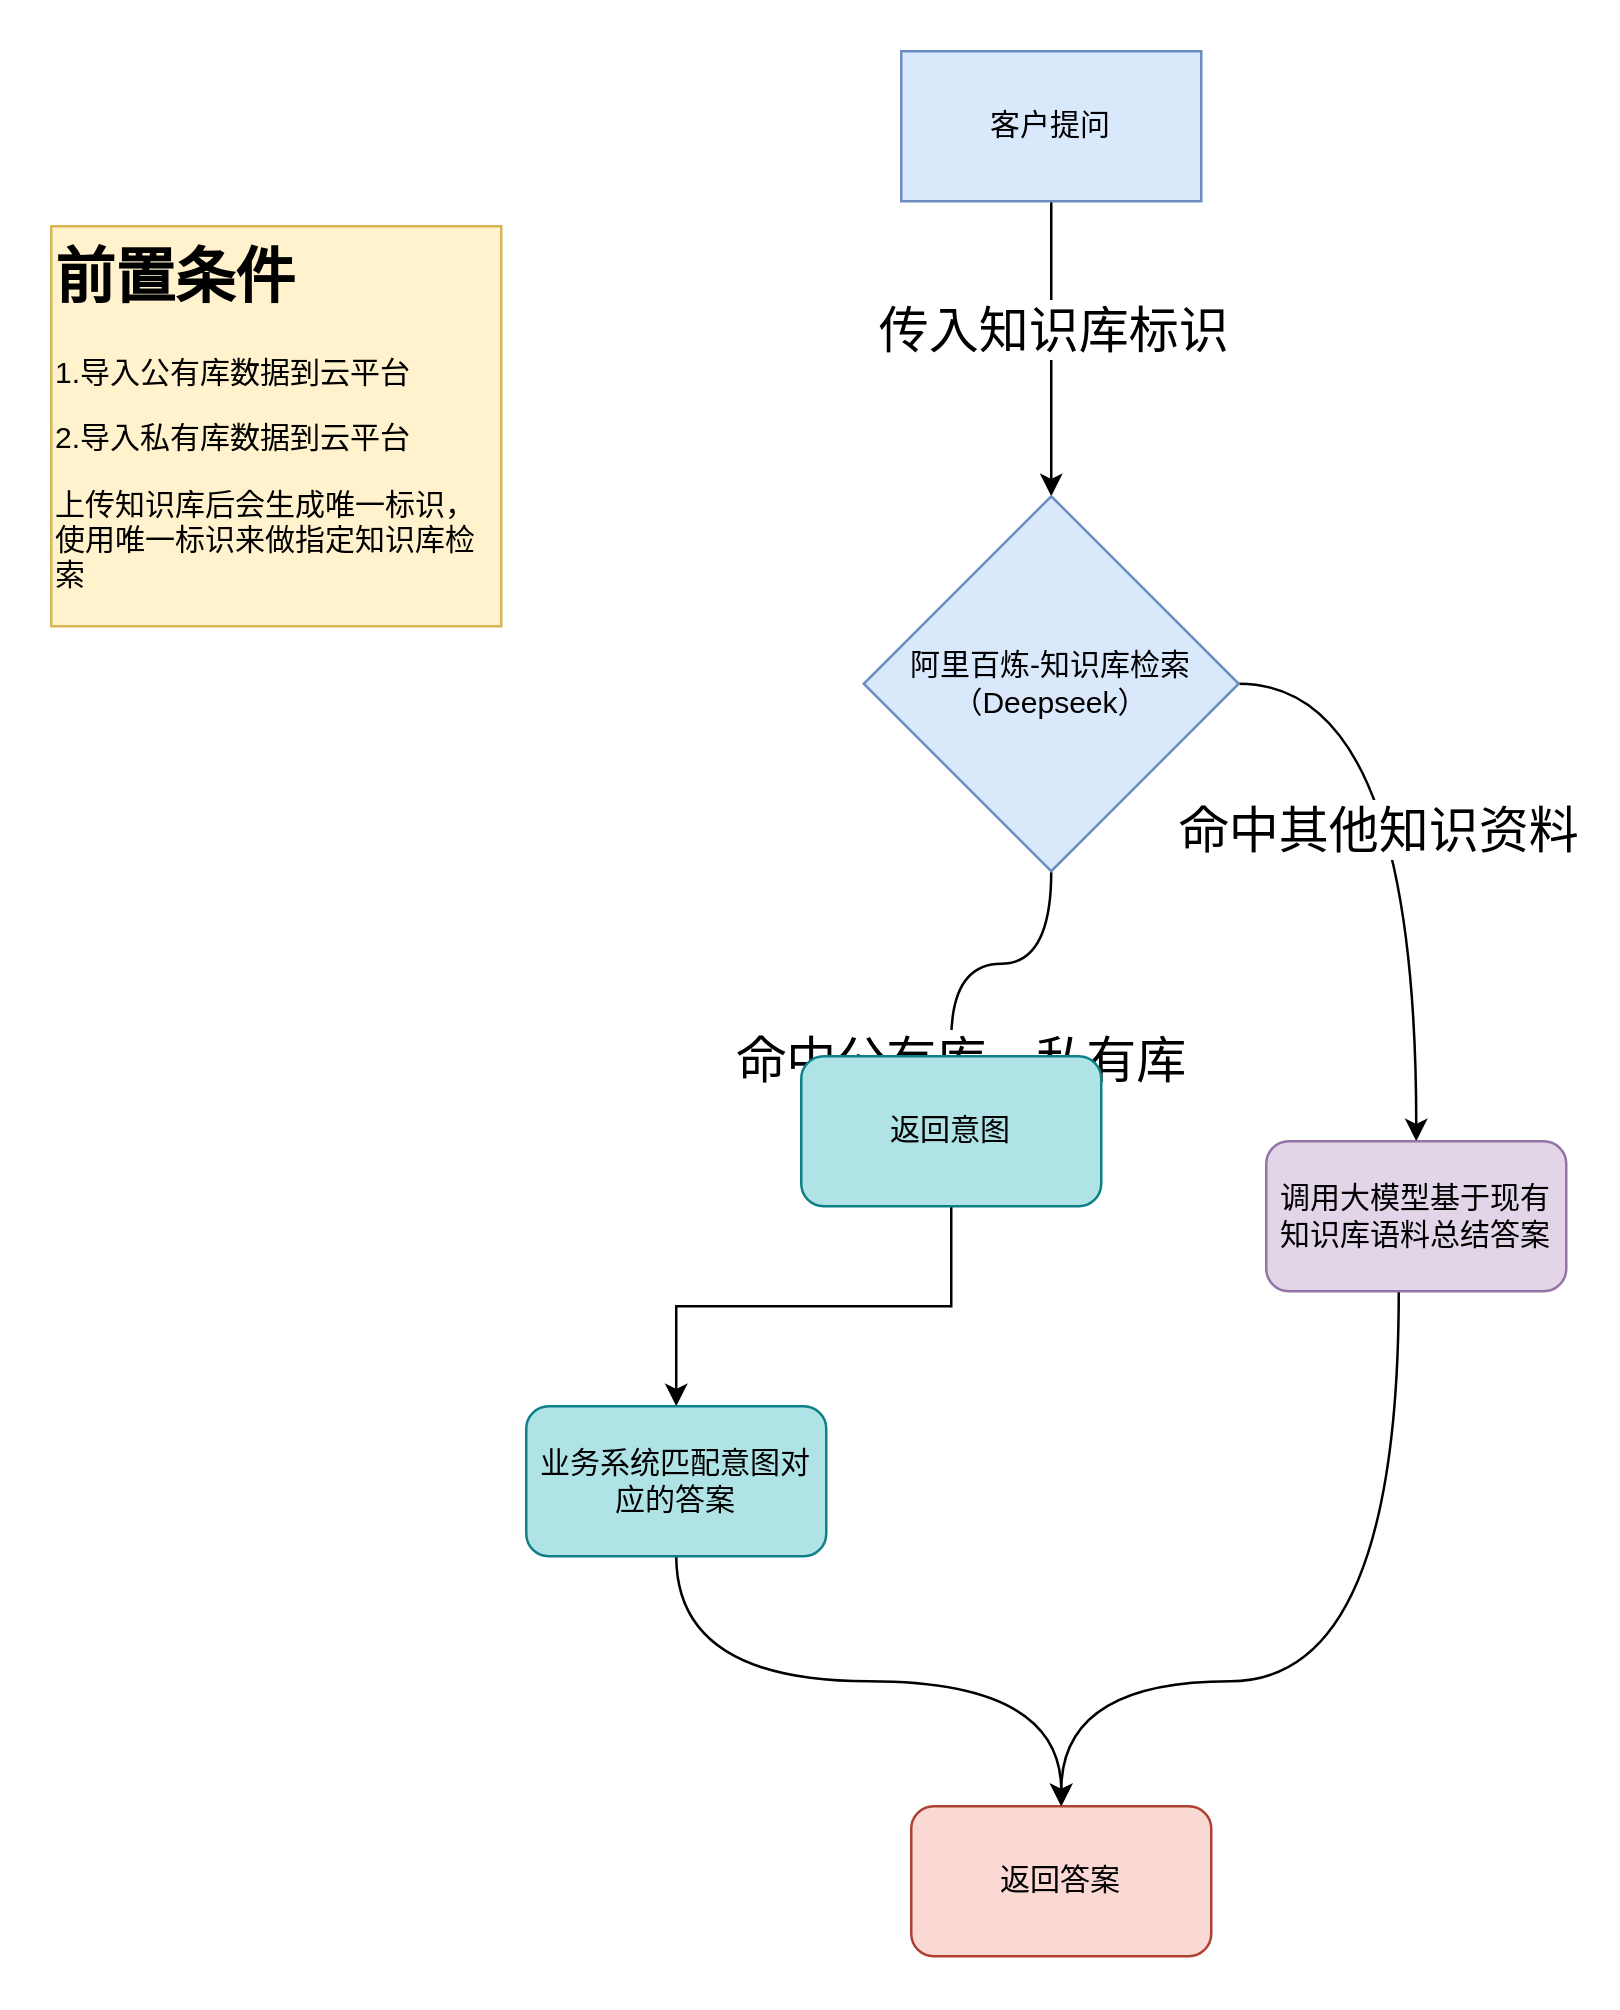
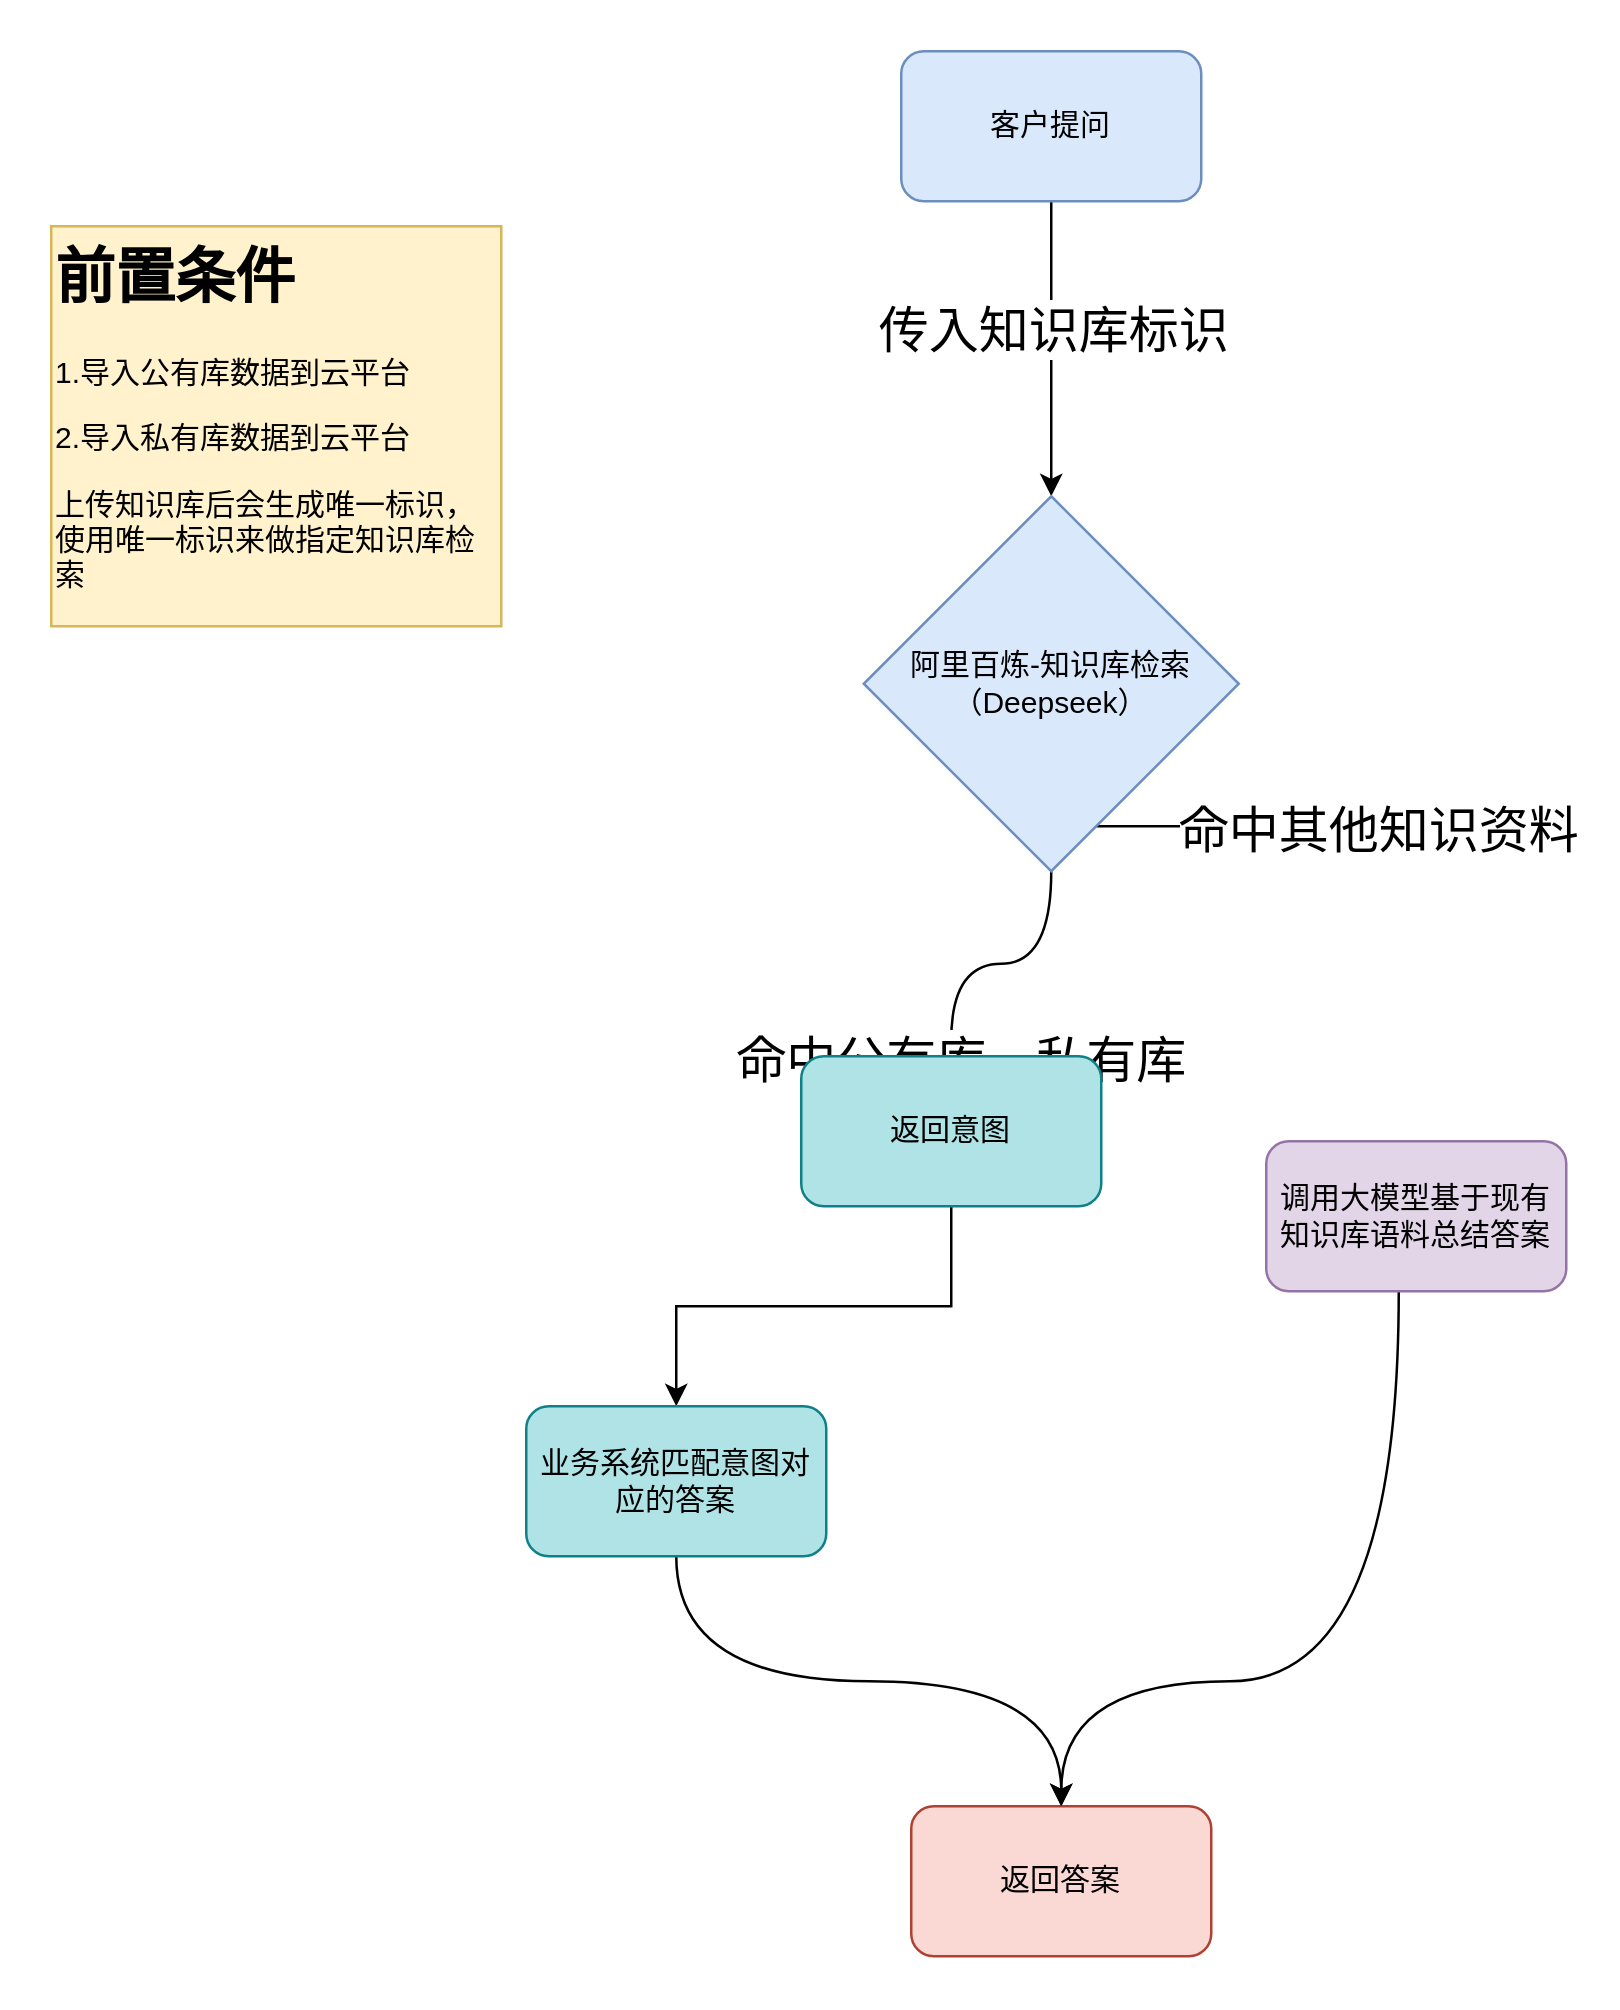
node "客户提问": shape rectangle -> rounded rectangle
edge "阿里百炼-知识库检索 （Deepseek）" -> "调用大模型基于现有知识库语料总结答案": now "阿里百炼-知识库检索 （Deepseek）" -> "命中其他知识资料"
